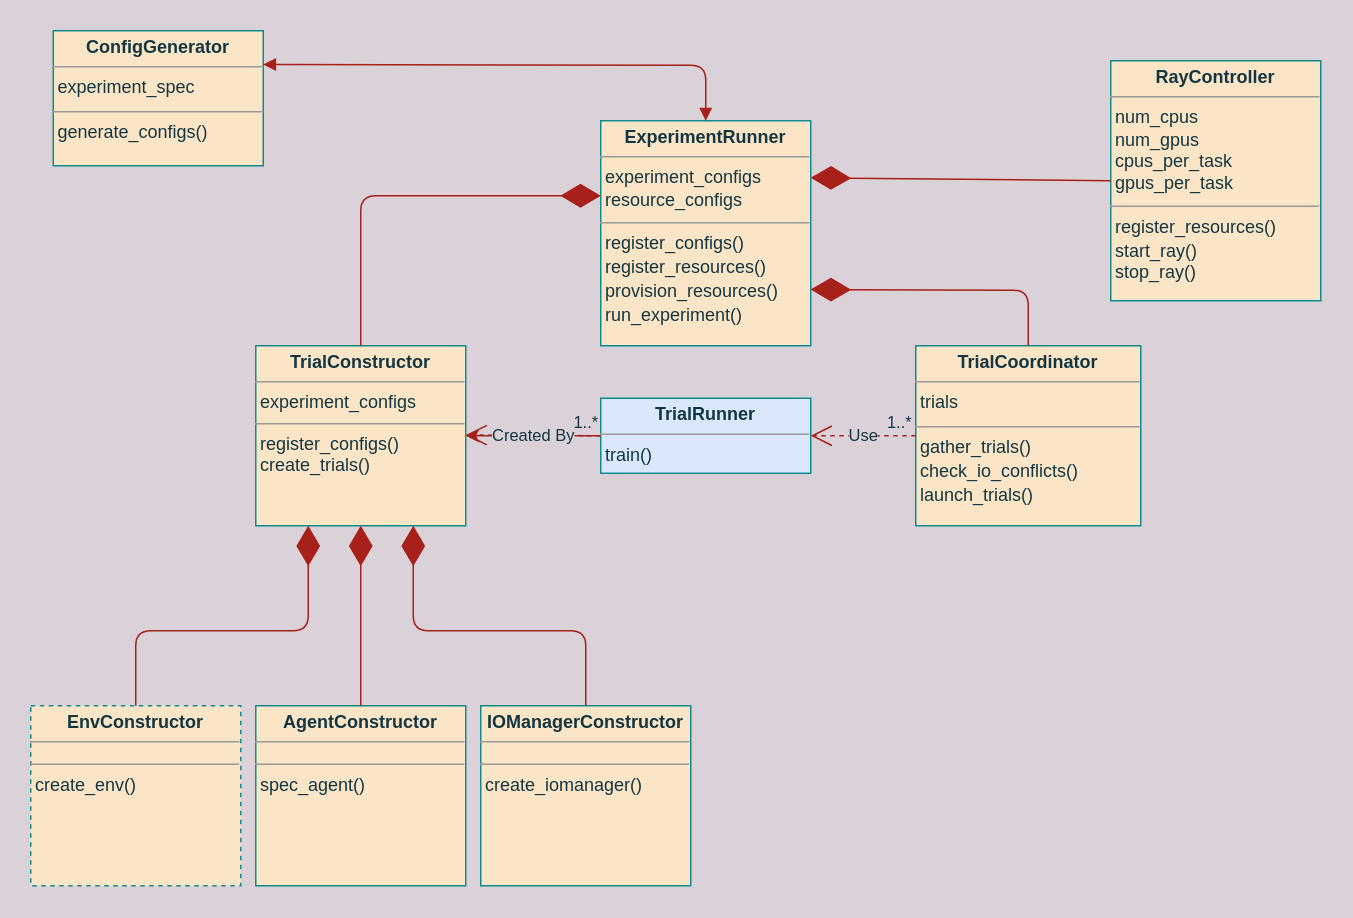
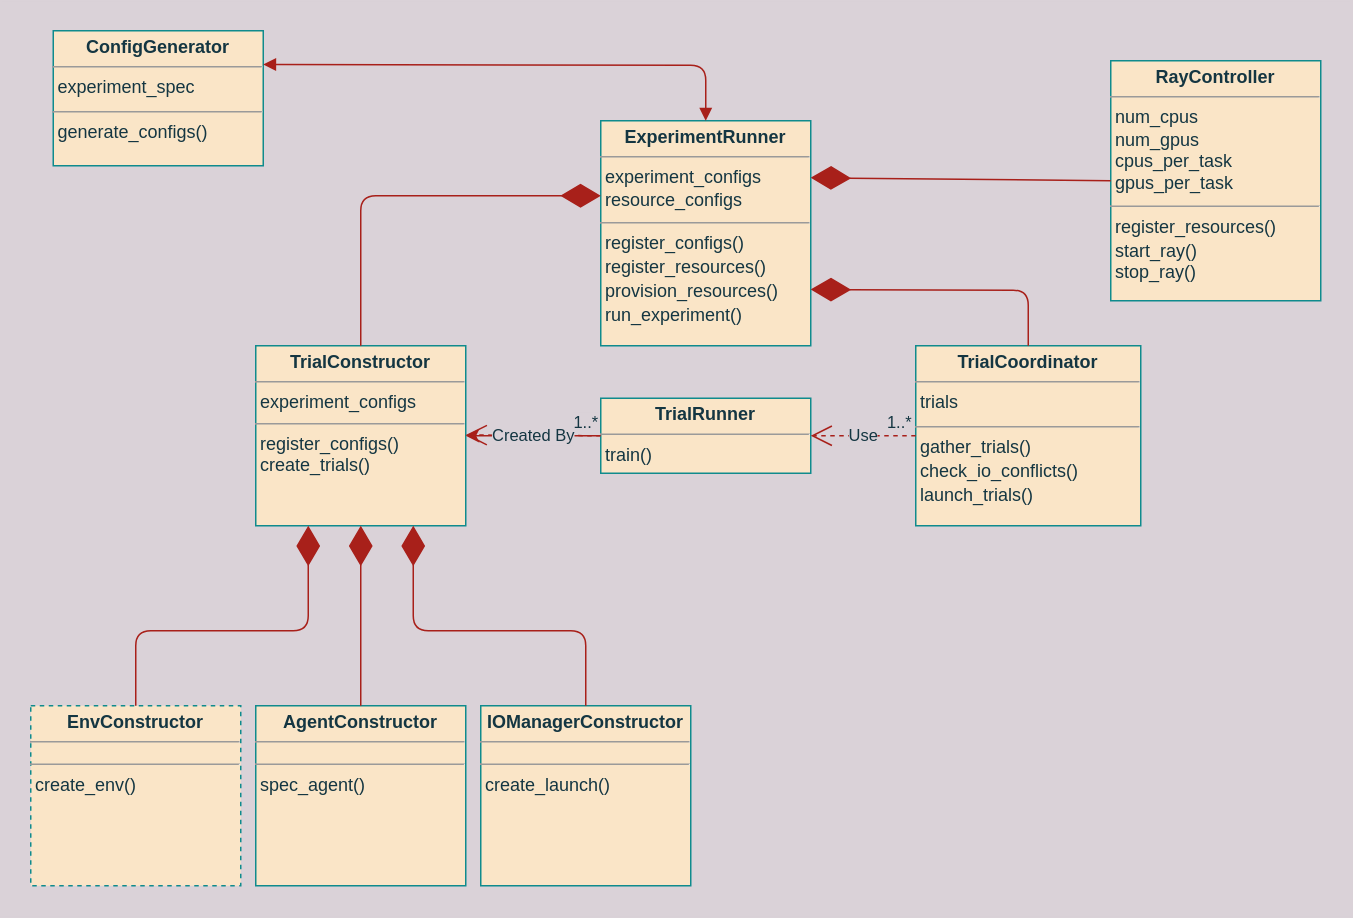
node "TrialRunner train()": fillcolor #dae8fc -> #fae5c7
node "IOManagerConstructor create_iomanager()": label "IOManagerConstructor create_iomanager()" -> "IOManagerConstructor create_launch()"
